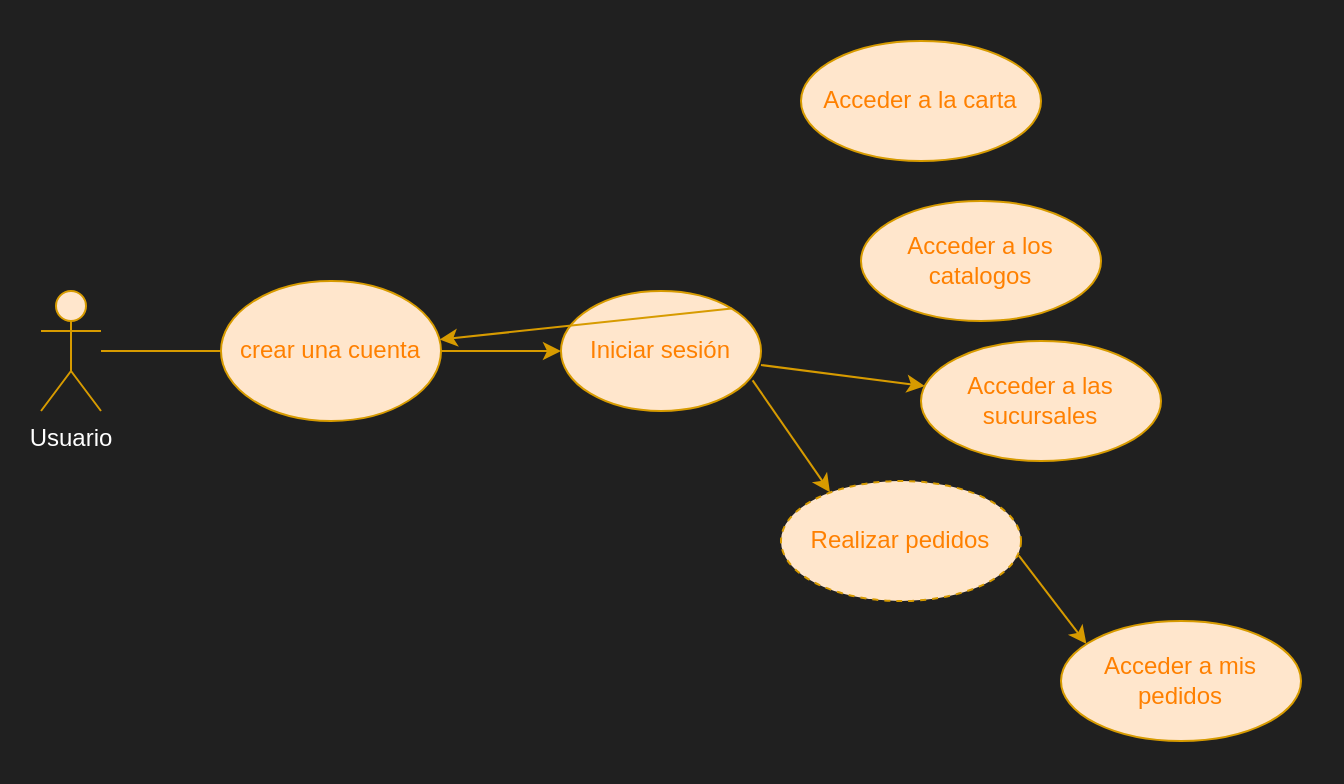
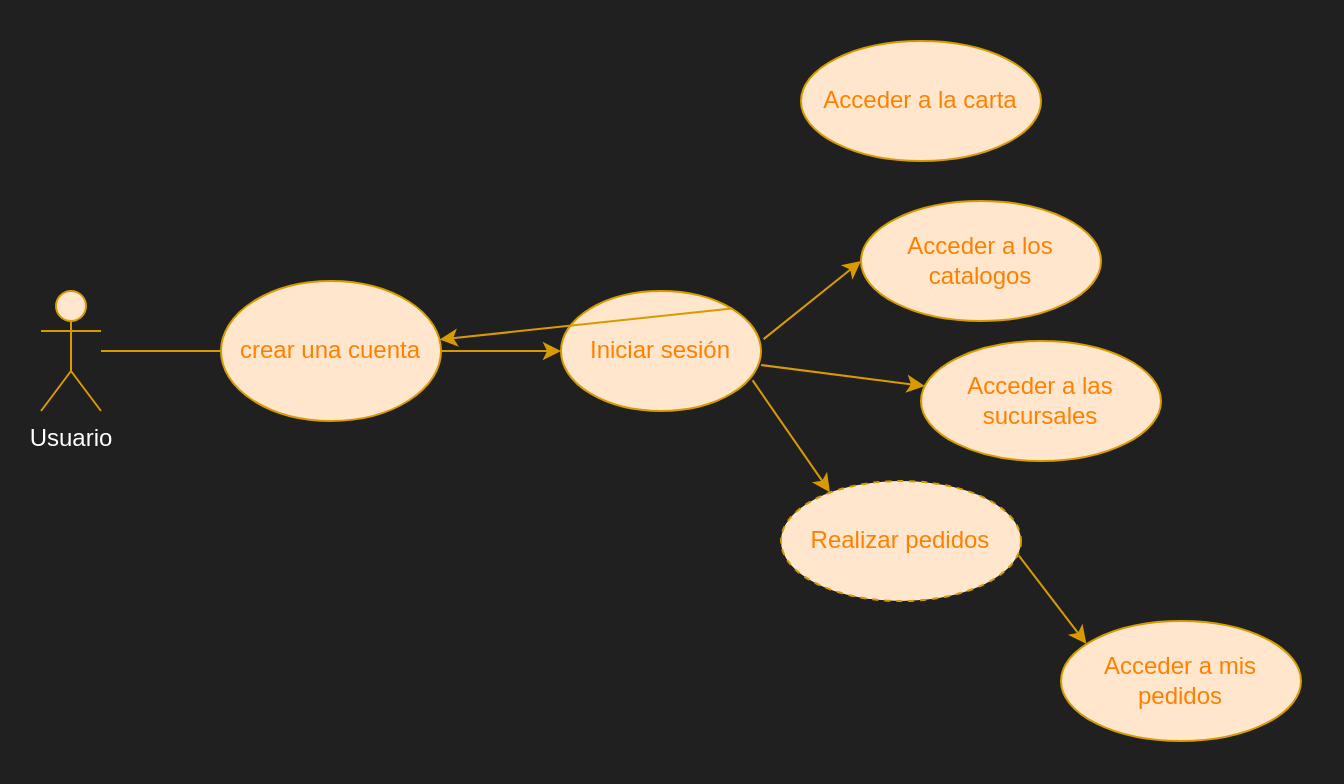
edge "Iniciar sesión" -> "Acceder a los catalogos": added
